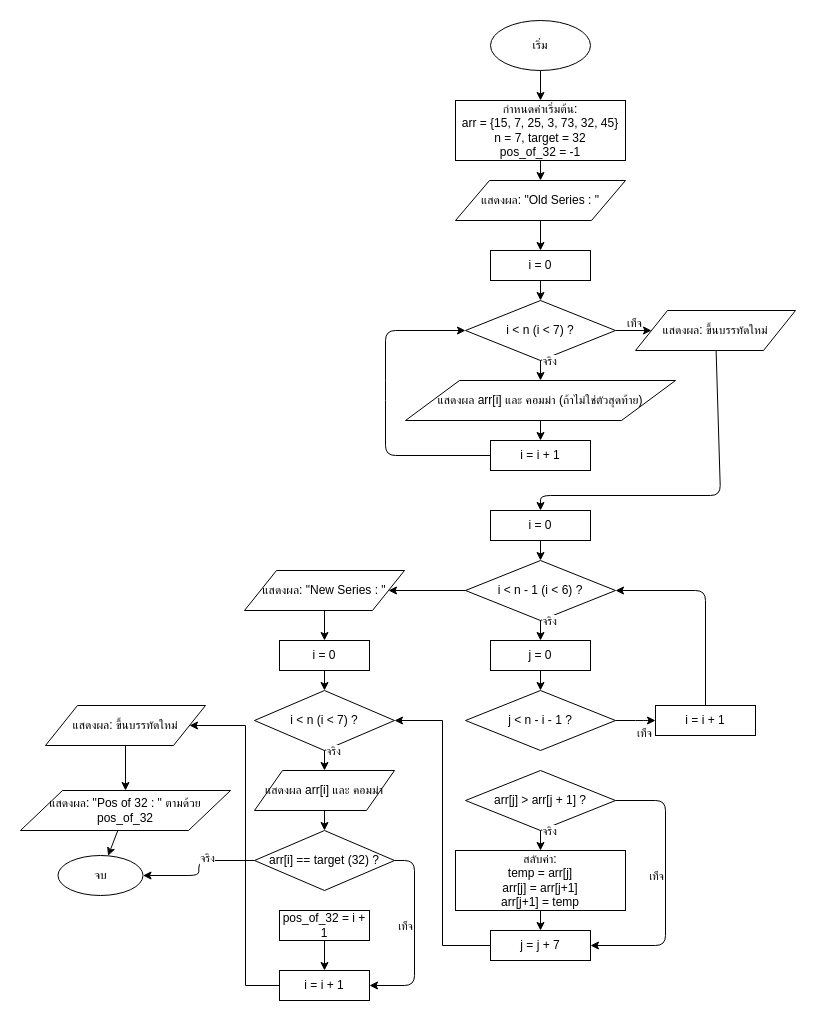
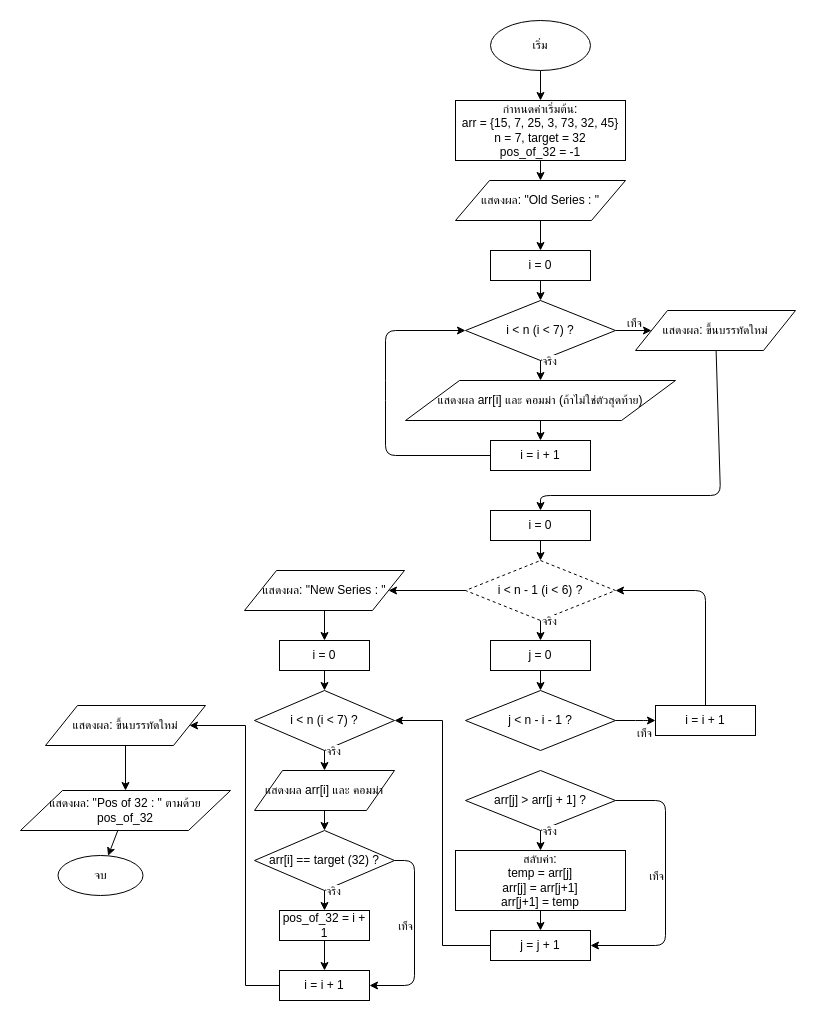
node "i < n - 1 (i < 6) ?": style solid -> dashed
edge "arr[i] == target (32) ?" -> "จบ": now "arr[i] == target (32) ?" -> "pos_of_32 = i + 1"
node "j = j + 7": label "j = j + 7" -> "j = j + 1"
